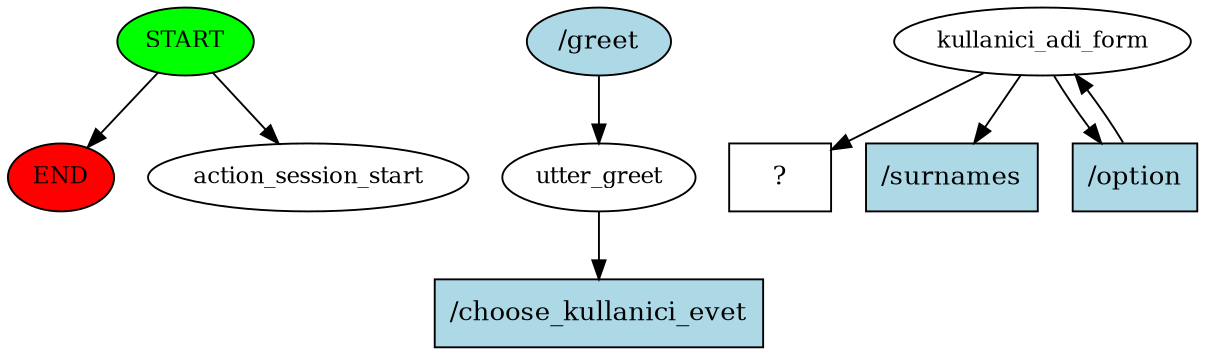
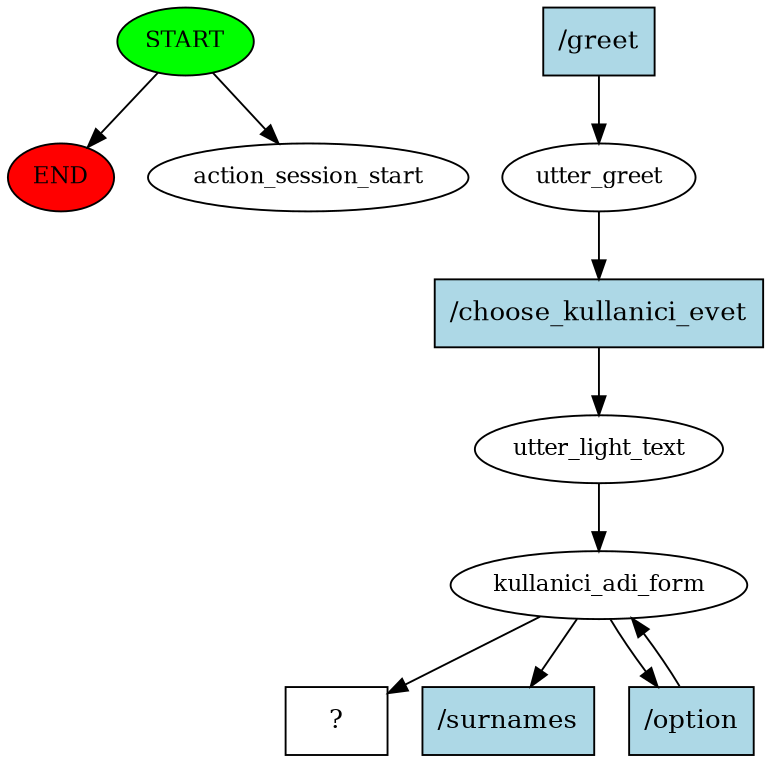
node "/greet": shape ellipse -> box
node "utter_light_text": added
